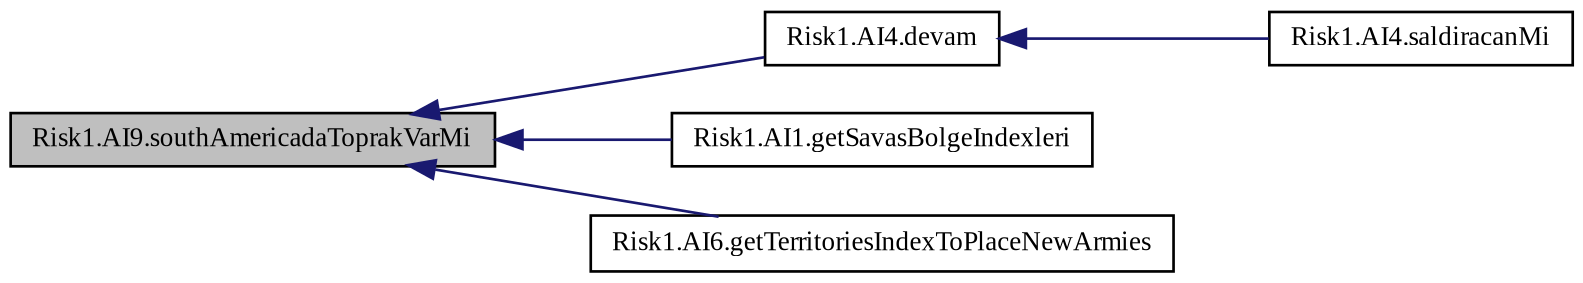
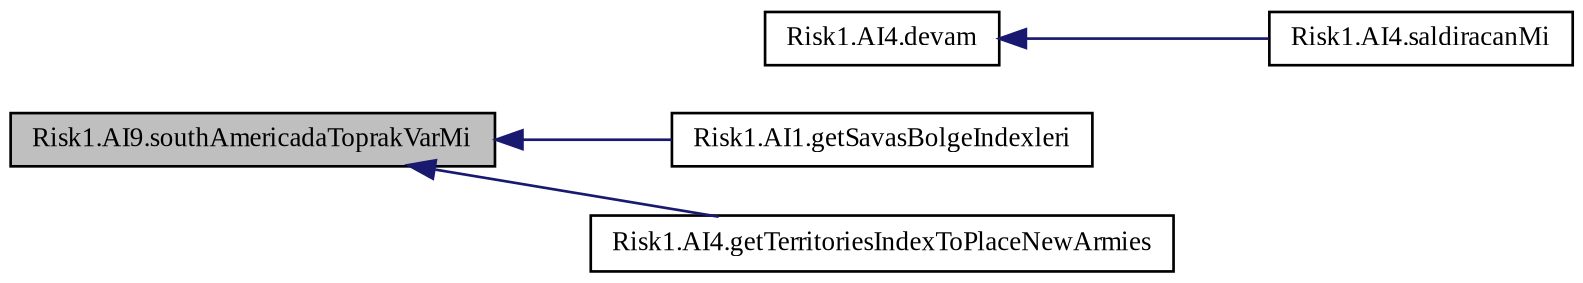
edge "Risk1.AI4.devam" -> "Risk1.AI9.southAmericadaToprakVarMi": removed
node "Risk1.AI6.getTerritoriesIndexToPlaceNewArmies": label "Risk1.AI6.getTerritoriesIndexToPlaceNewArmies" -> "Risk1.AI4.getTerritoriesIndexToPlaceNewArmies"
